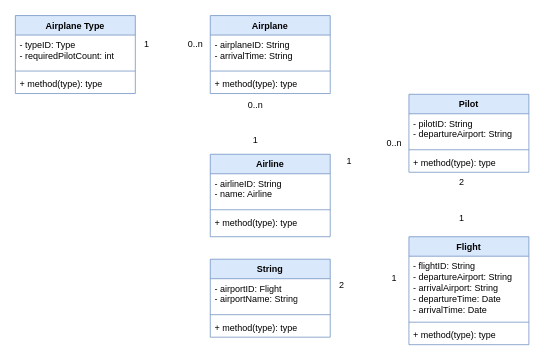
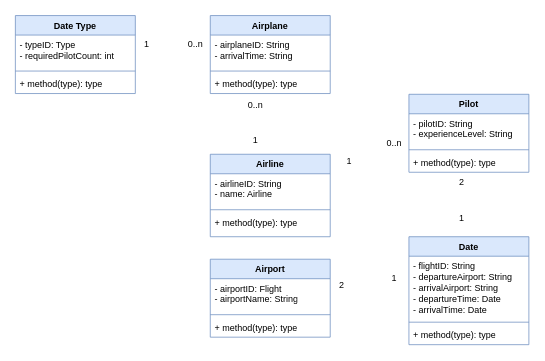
node "Airplane Type": label "Airplane Type" -> "Date Type"
node "- pilotID: String - departureAirport: String": label "- pilotID: String - departureAirport: String" -> "- pilotID: String - experienceLevel: String"
node "Flight": label "Flight" -> "Date"
node "String": label "String" -> "Airport"
